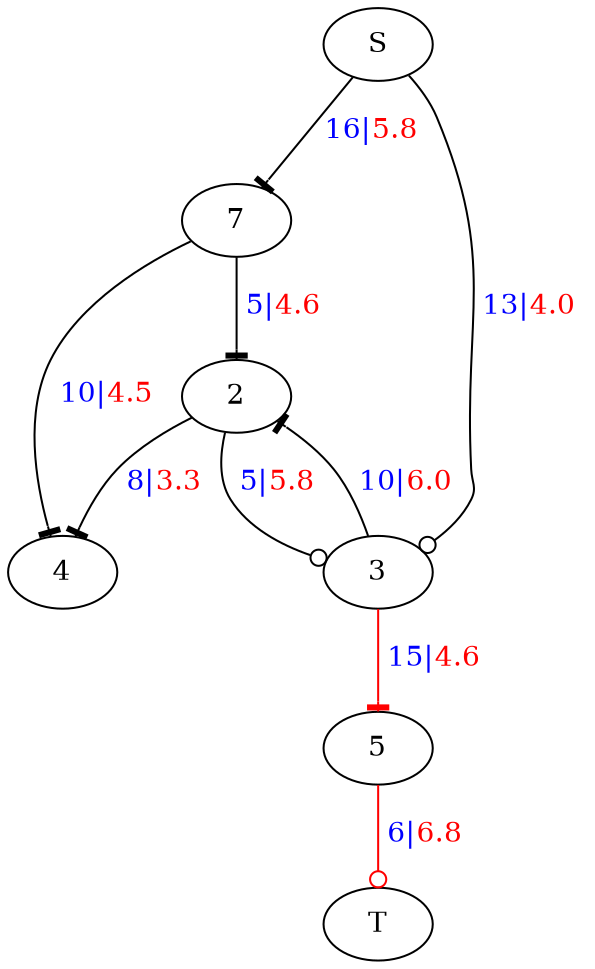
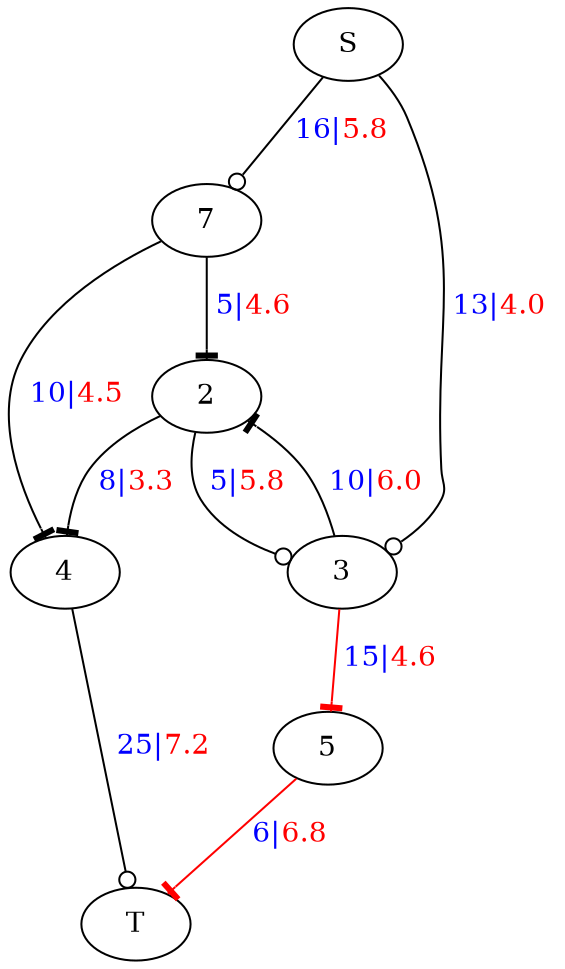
edge "S" -> "7": arrowhead tee -> odot
edge "4" -> "T": added, label "25| 7.2"
edge "5" -> "T": arrowhead odot -> tee
